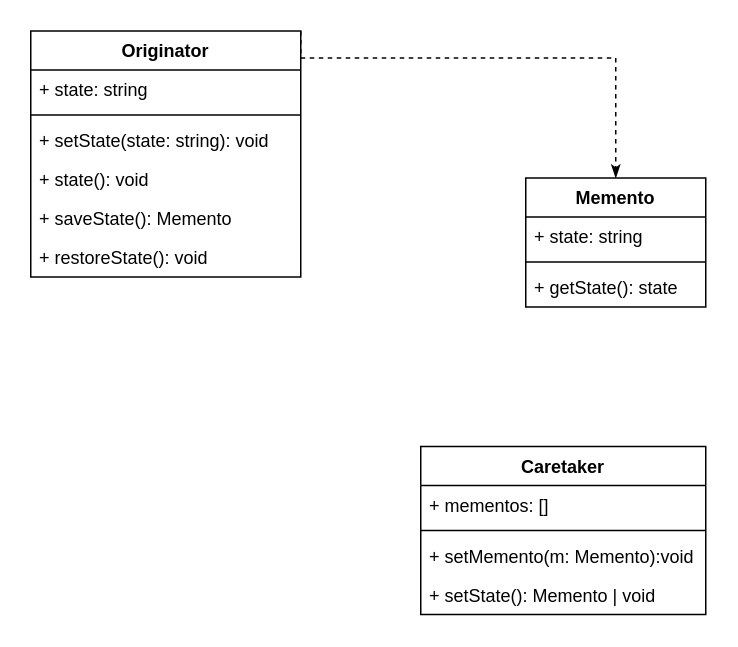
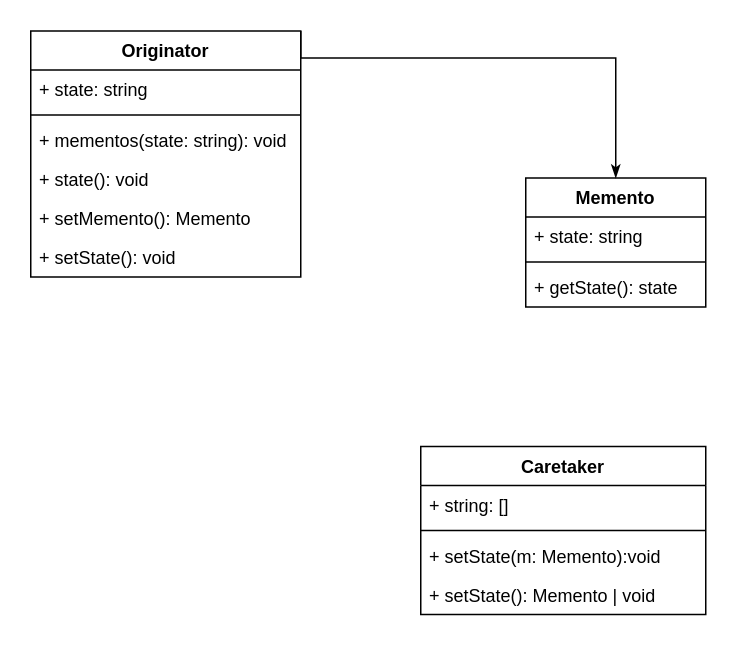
edge "Originator" -> "Memento": style dashed -> solid
node "+ setState(state: string): void": label "+ setState(state: string): void" -> "+ mementos(state: string): void"
node "+ saveState(): Memento": label "+ saveState(): Memento" -> "+ setMemento(): Memento"
node "+ restoreState(): void": label "+ restoreState(): void" -> "+ setState(): void"
node "+ mementos: []": label "+ mementos: []" -> "+ string: []"
node "+ setMemento(m: Memento):void": label "+ setMemento(m: Memento):void" -> "+ setState(m: Memento):void"
